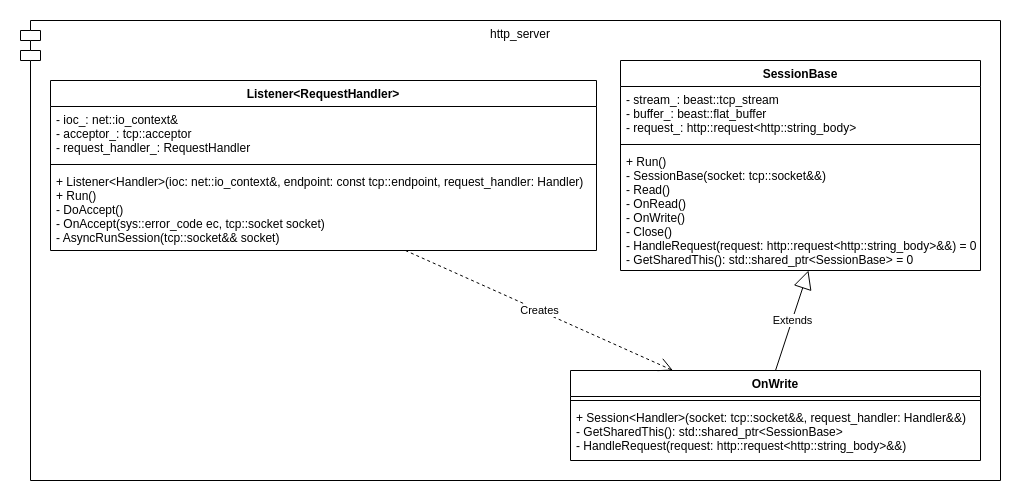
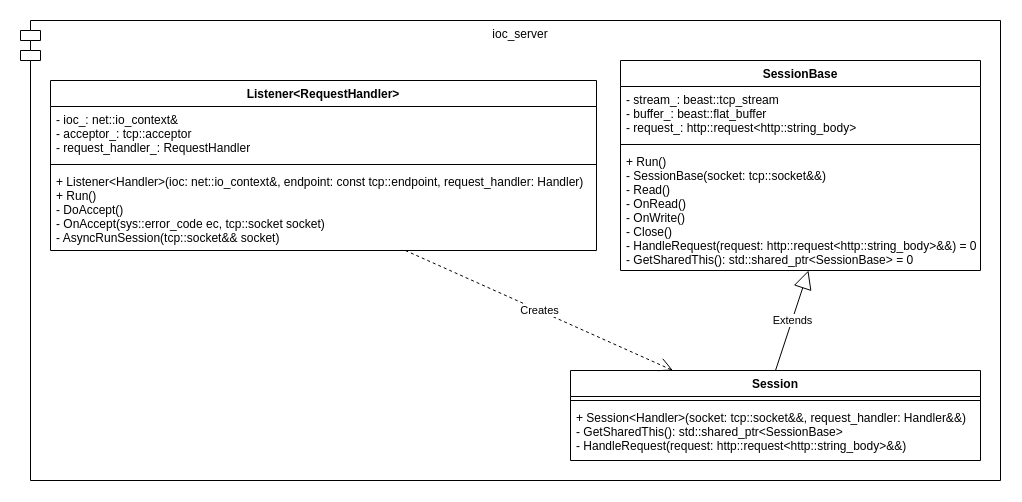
node "http_server": label "http_server" -> "ioc_server"
node "OnWrite": label "OnWrite" -> "Session"
